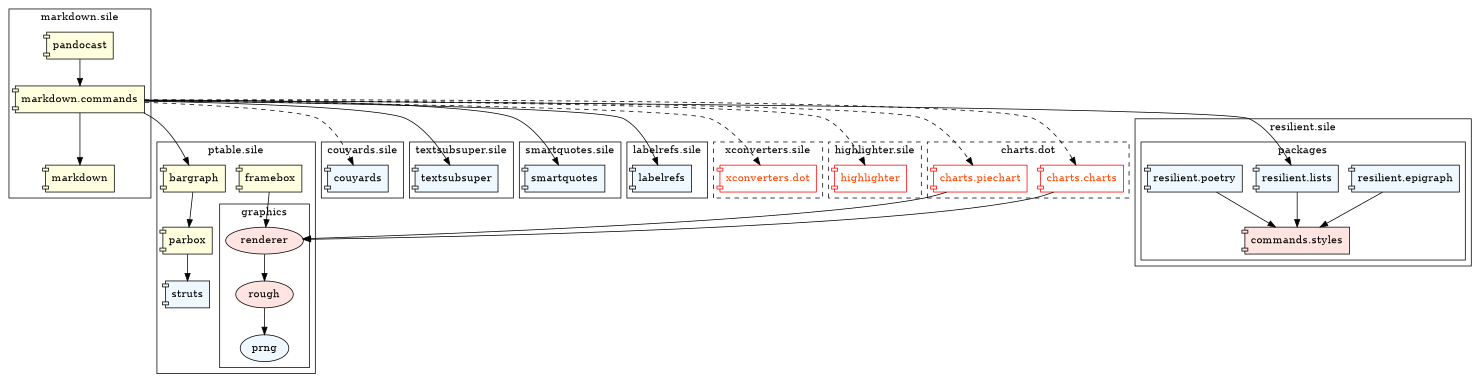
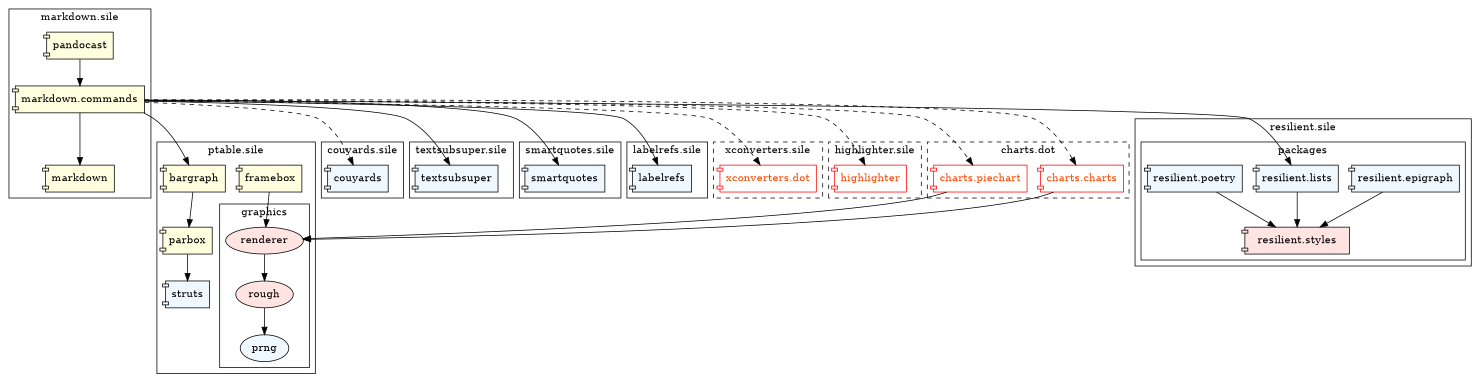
node "commands.styles": label "commands.styles" -> "resilient.styles"
